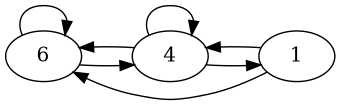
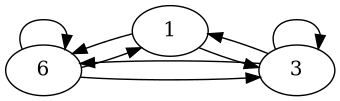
node "4": label "4" -> "3"
edge "6" -> "1": added
